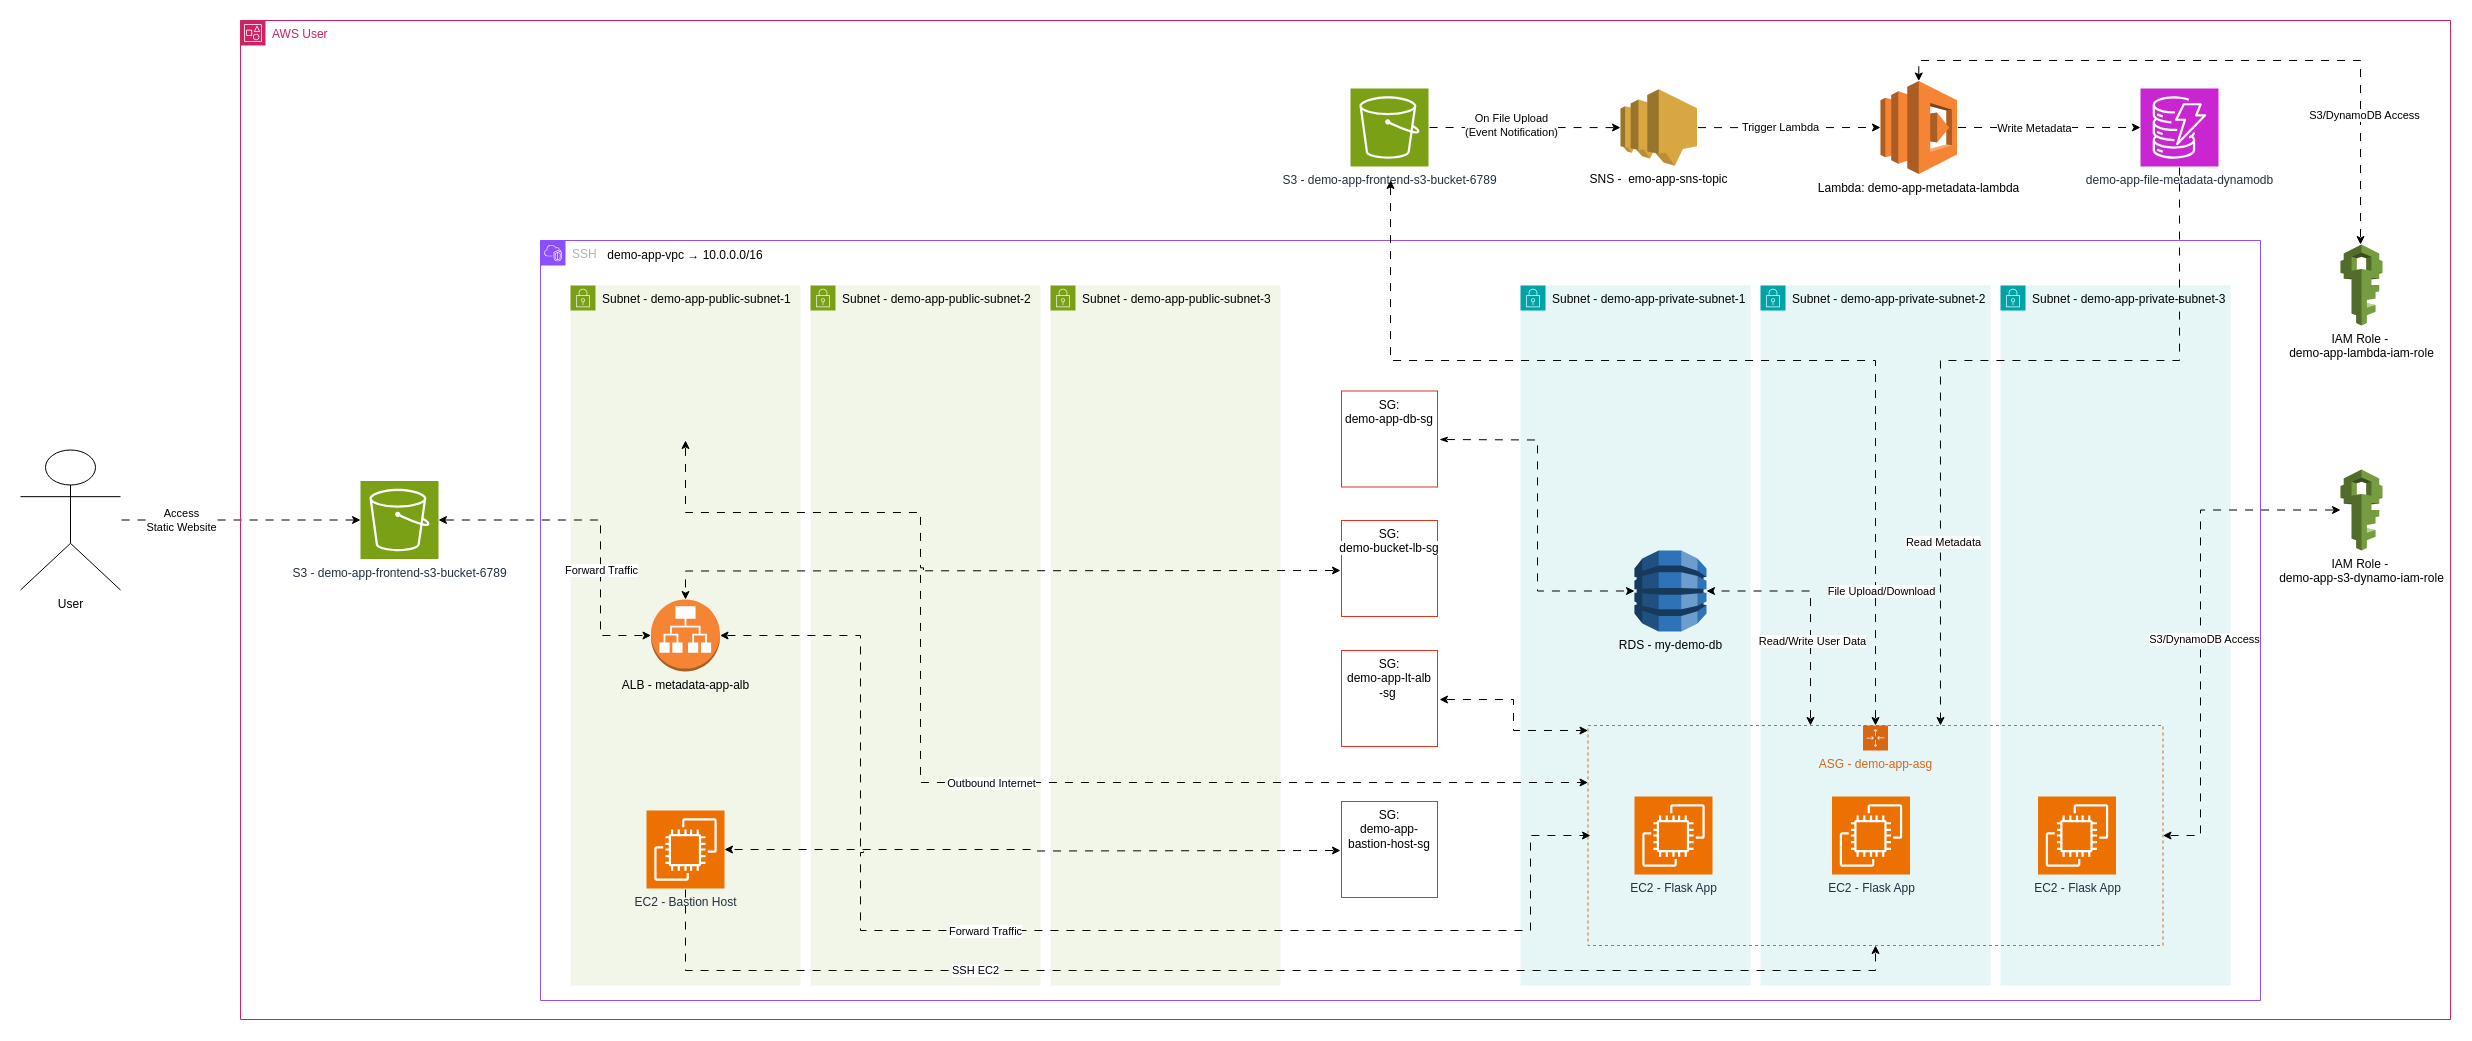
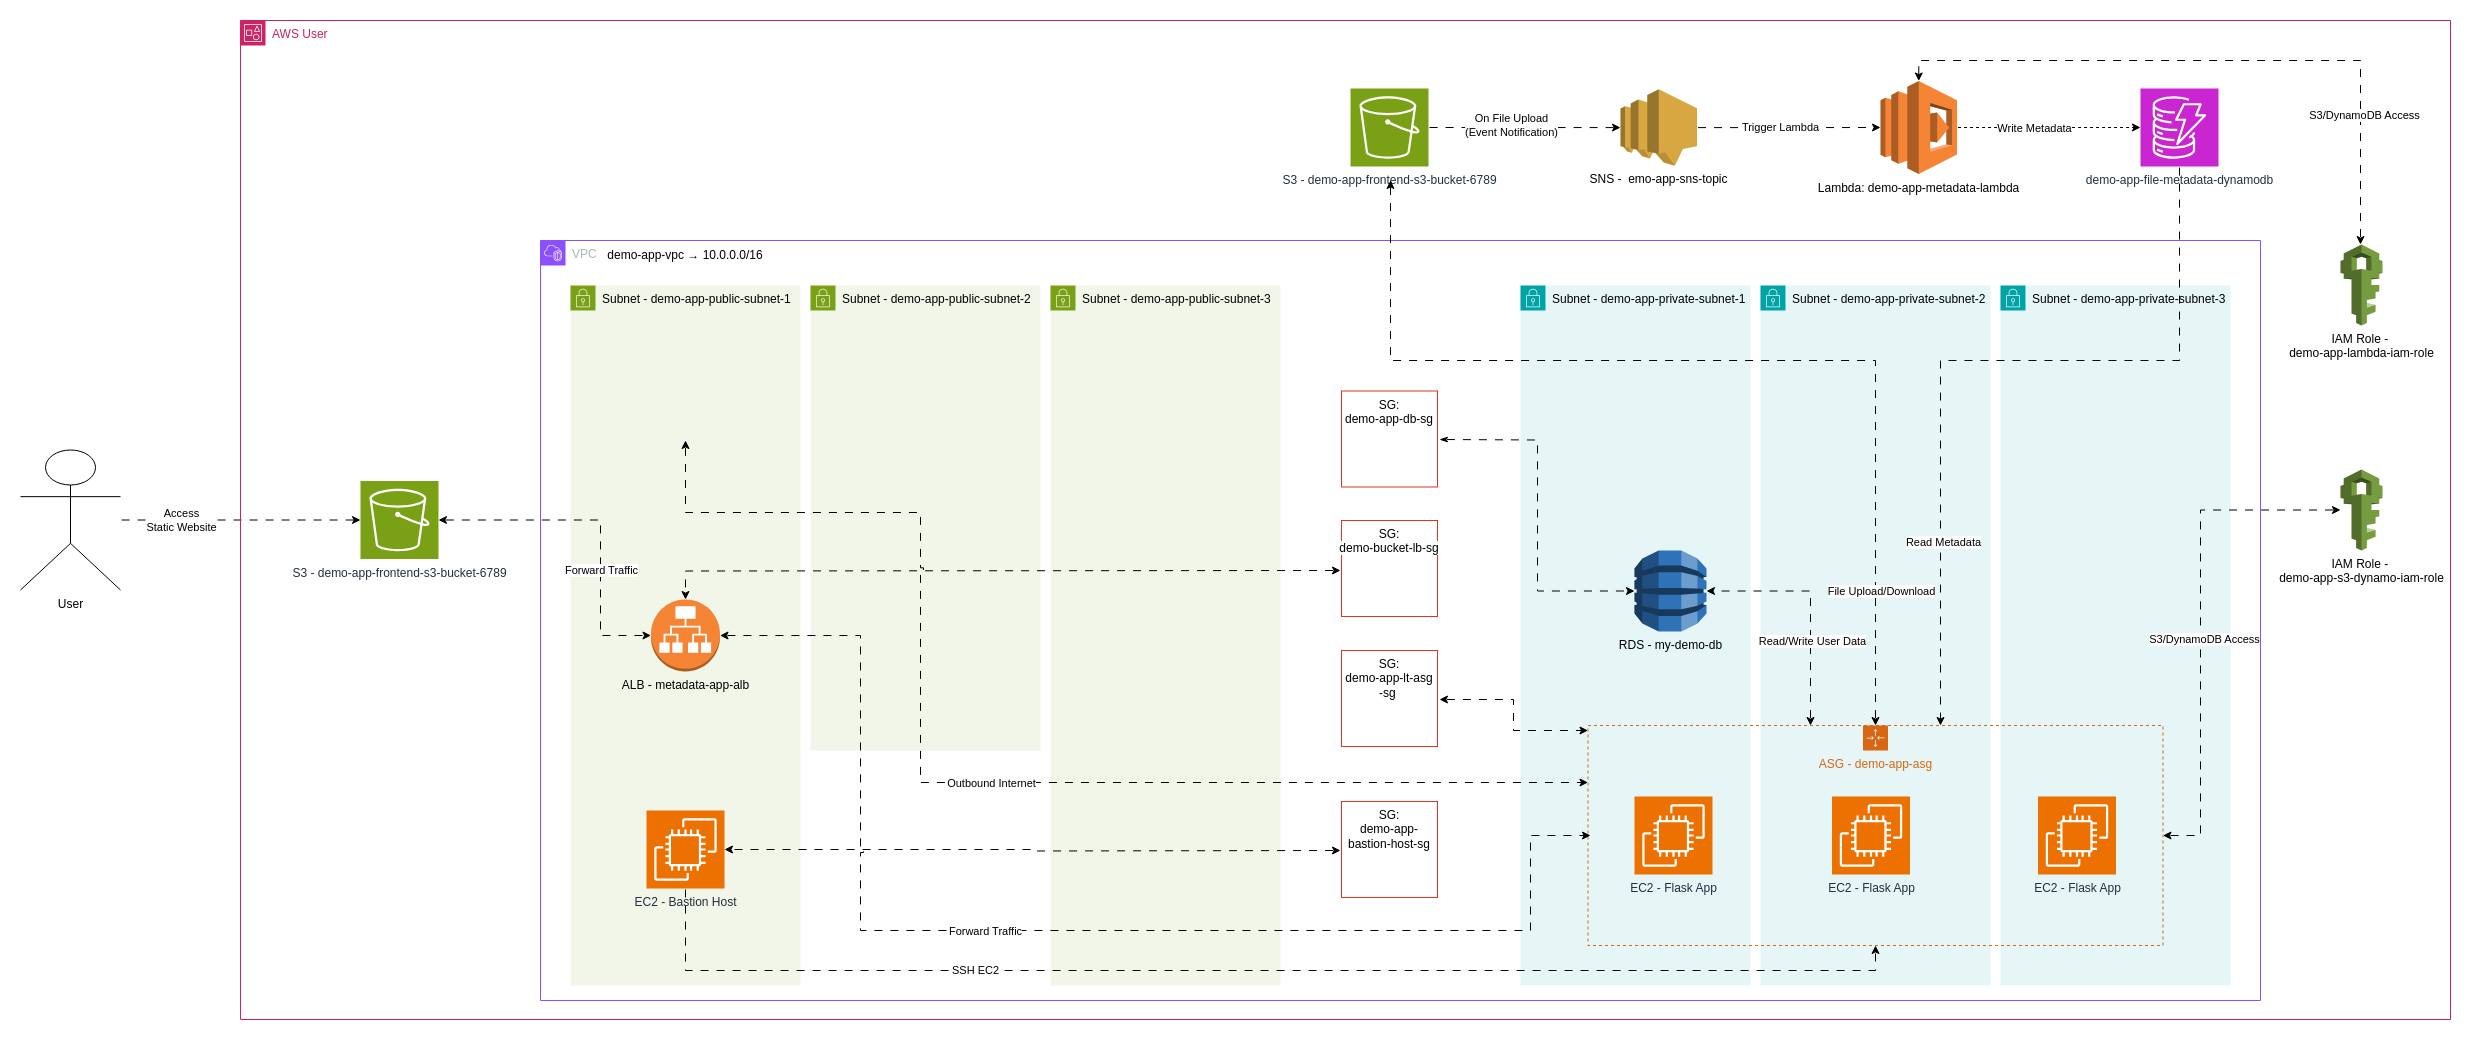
edge "Lambda: demo-app-metadata-lambda" -> "demo-app-file-metadata-dynamodb": style solid -> dashed
node "SSH": label "SSH" -> "VPC"
node "Subnet - demo-app-public-subnet-2": size 230x700 -> 230x465
node "SG: demo-app-lt-alb -sg": label "SG: demo-app-lt-alb -sg" -> "SG: demo-app-lt-asg -sg"
